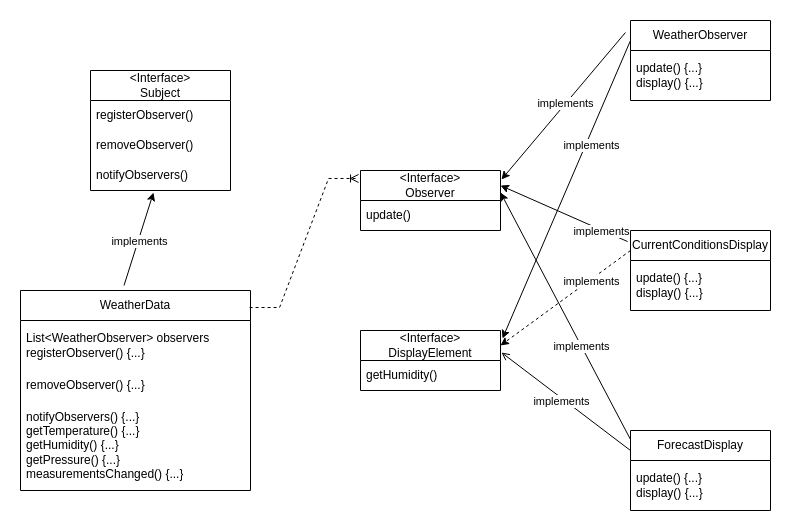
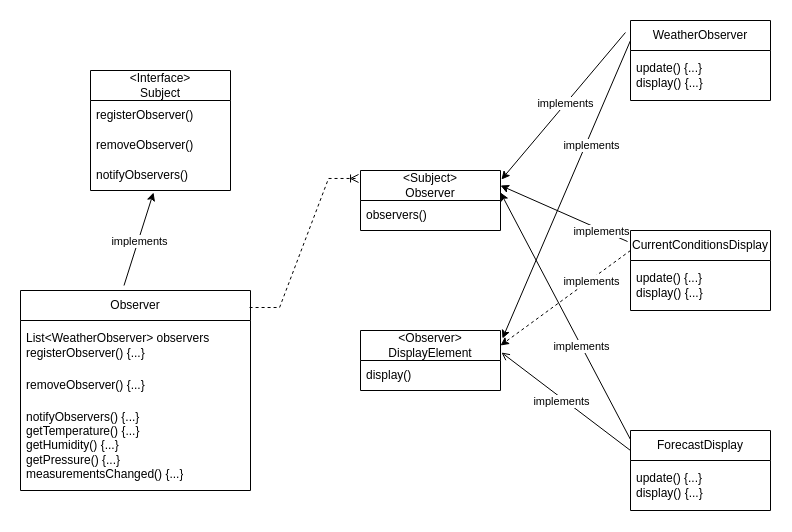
node "<Interface> Observer": label "<Interface> Observer" -> "<Subject> Observer"
node "update()": label "update()" -> "observers()"
node "WeatherData": label "WeatherData" -> "Observer"
node "<Interface> DisplayElement": label "<Interface> DisplayElement" -> "<Observer> DisplayElement"
node "getHumidity()": label "getHumidity()" -> "display()"
